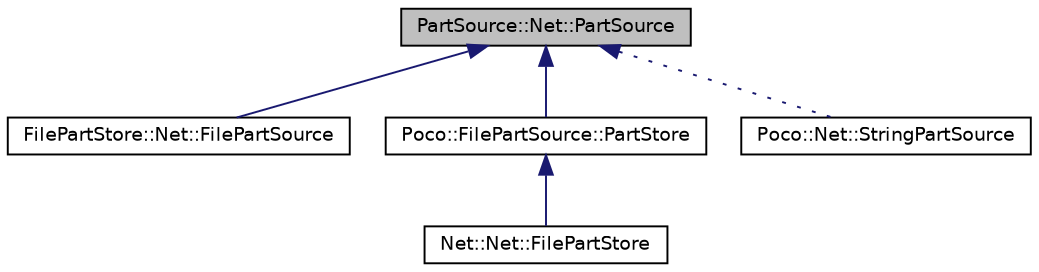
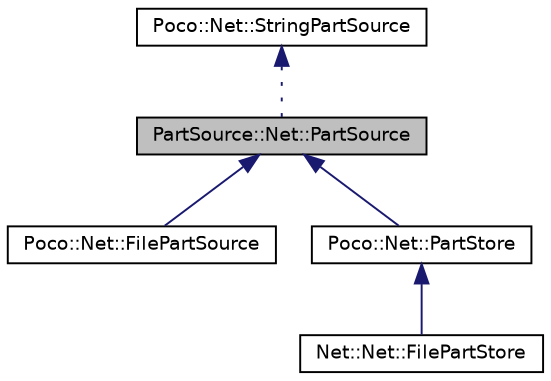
edge "Poco::Net::StringPartSource" -> "PartSource::Net::PartSource": reversed
node "FilePartStore::Net::FilePartSource": label "FilePartStore::Net::FilePartSource" -> "Poco::Net::FilePartSource"
node "Poco::FilePartSource::PartStore": label "Poco::FilePartSource::PartStore" -> "Poco::Net::PartStore"
